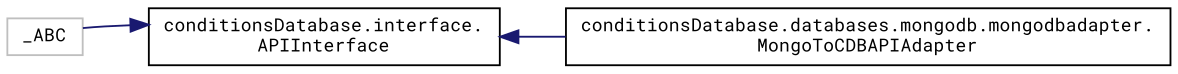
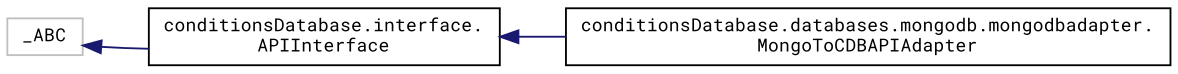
edge "_ABC" -> "conditionsDatabase.interface. APIInterface": reversed
